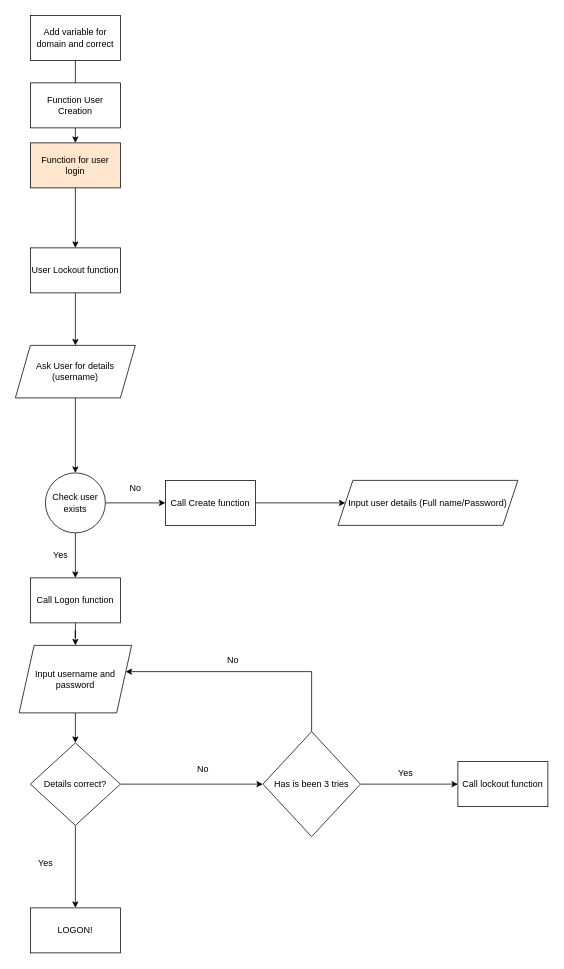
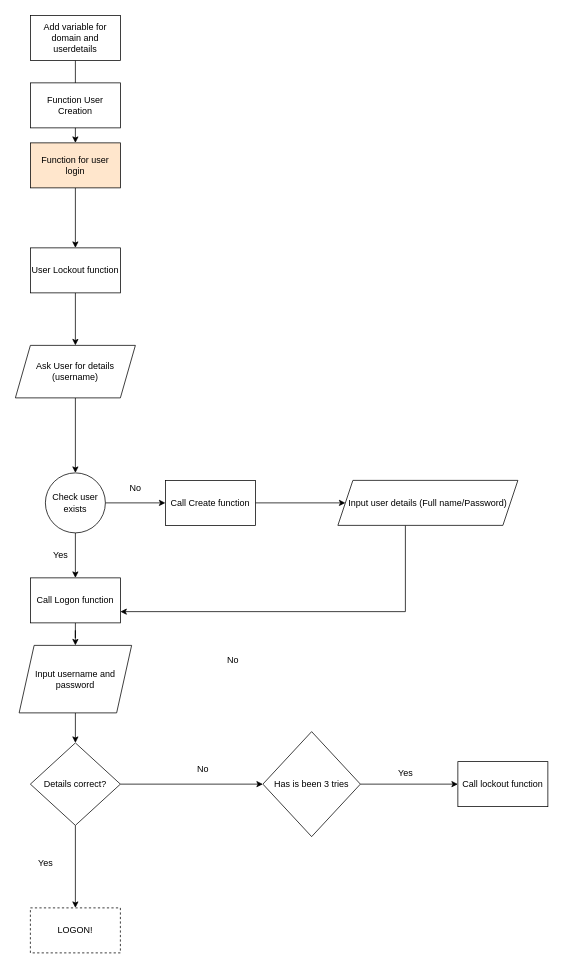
node "Add variable for domain and correct": label "Add variable for domain and correct" -> "Add variable for domain and userdetails"
edge "Input user details (Full name/Password)" -> "Call Logon function": added
edge "Has is been 3 tries" -> "Input username and password": removed
node "LOGON!": style solid -> dashed
